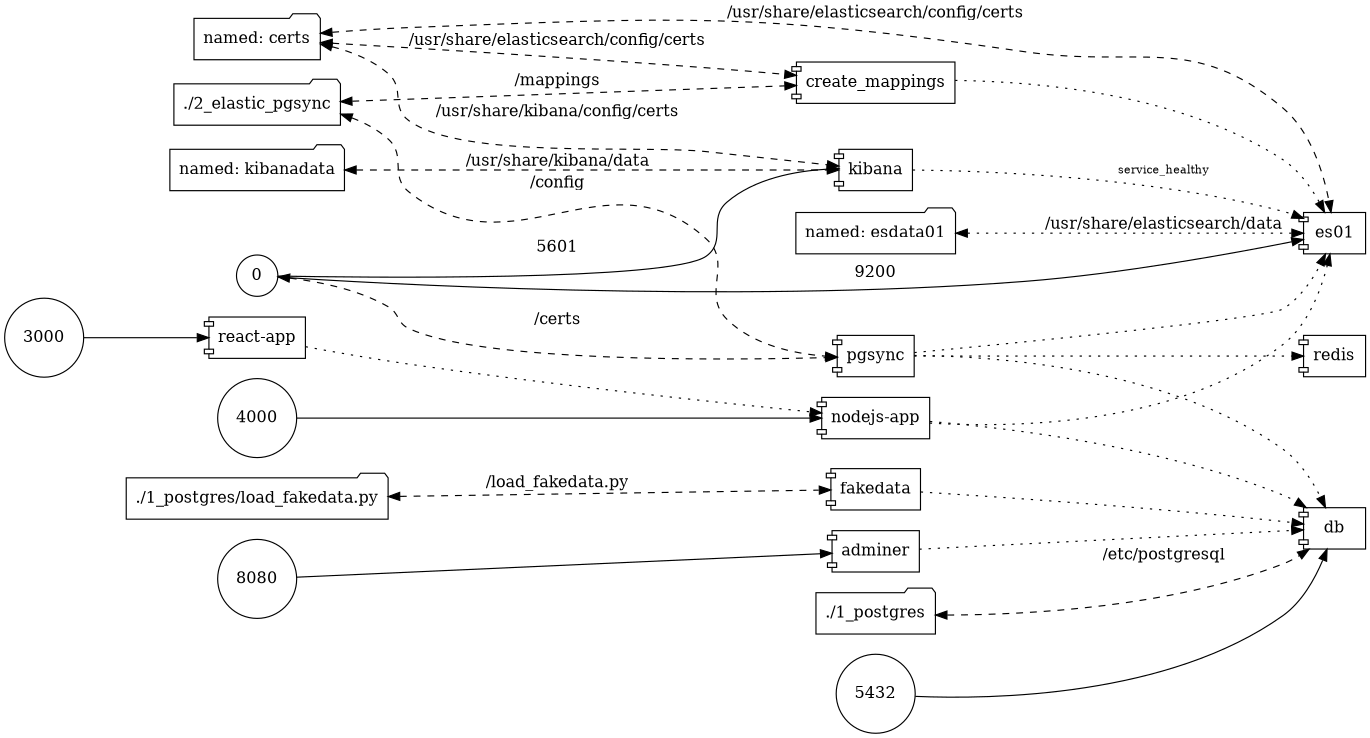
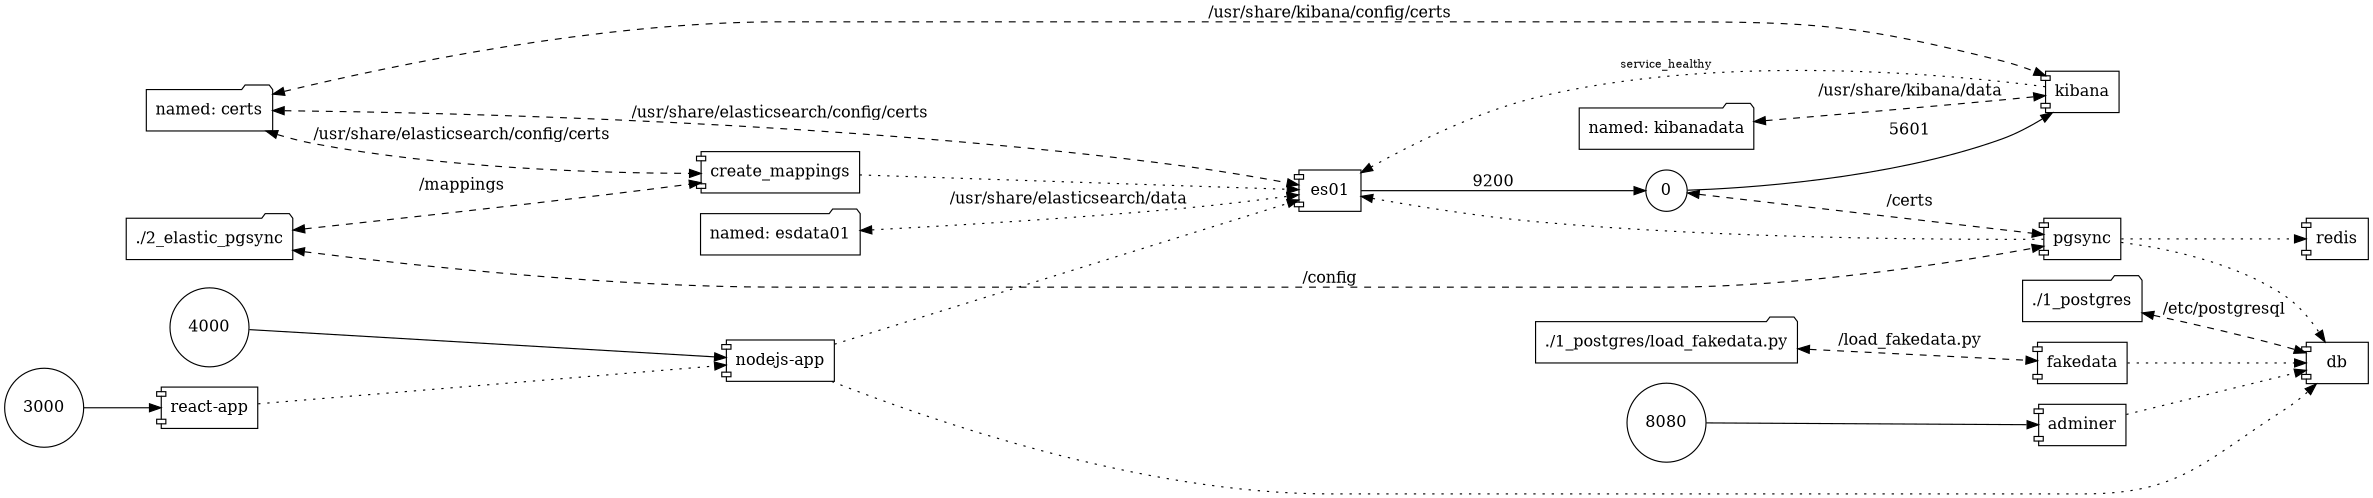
edge "0" -> "es01": reversed
node "5432": removed
